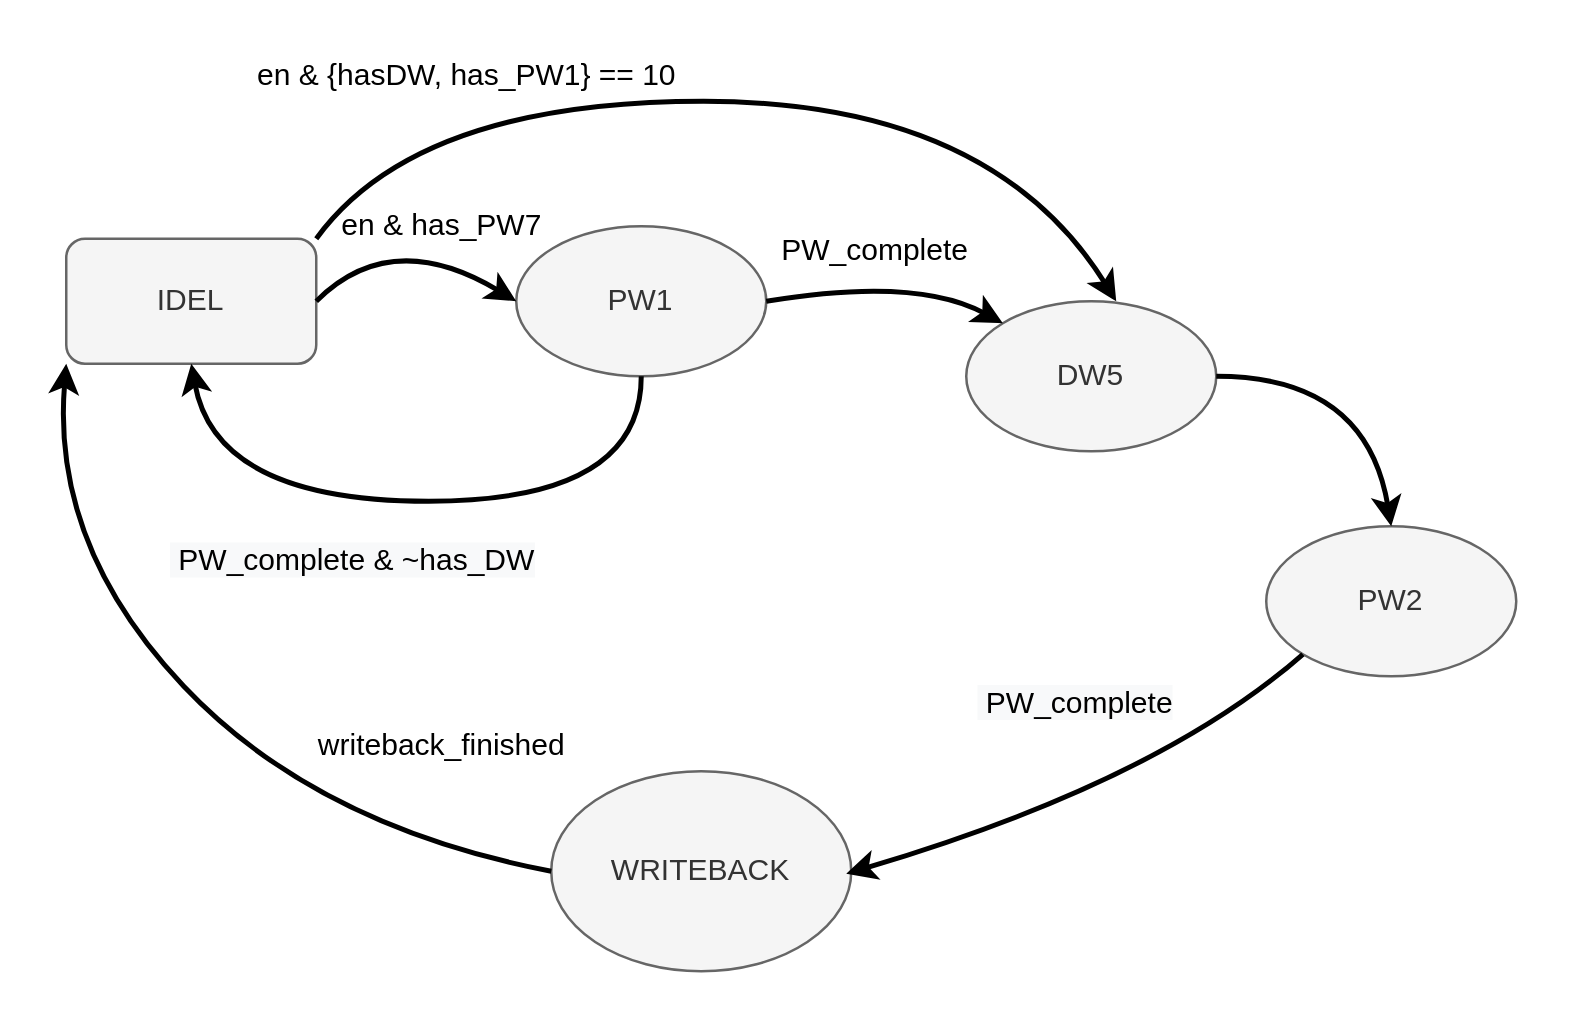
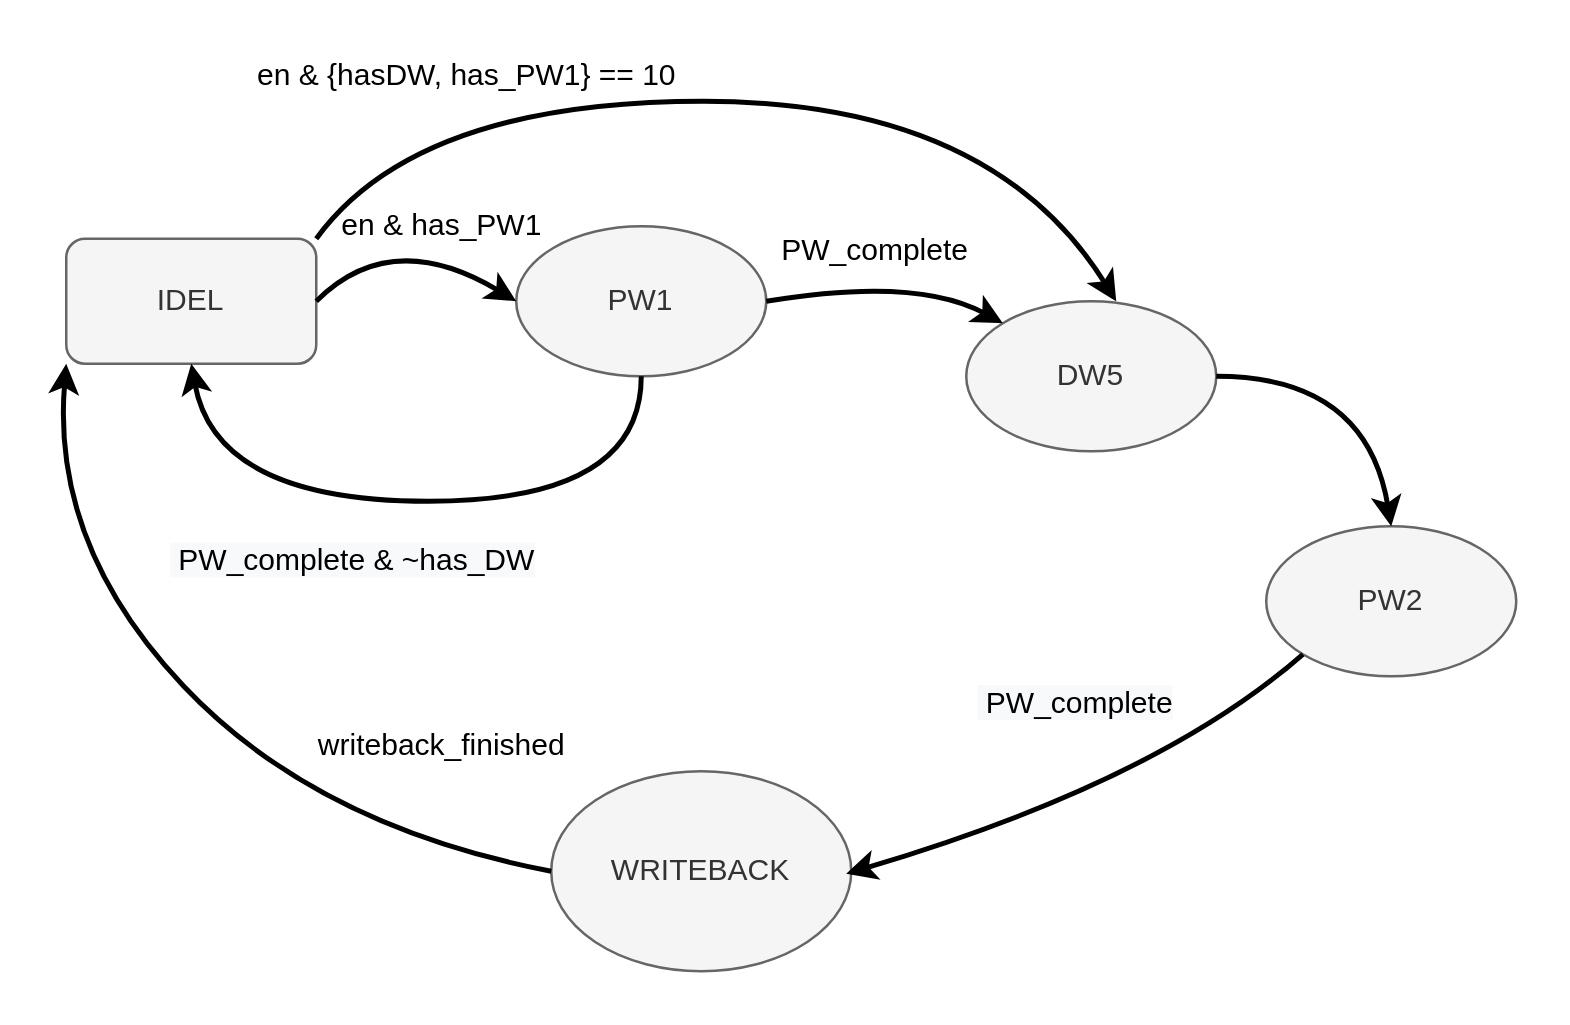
node "en & has_PW7": label "en & has_PW7" -> "en & has_PW1"
